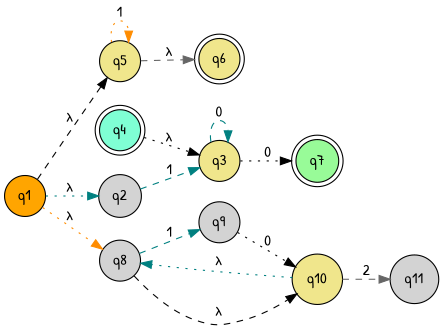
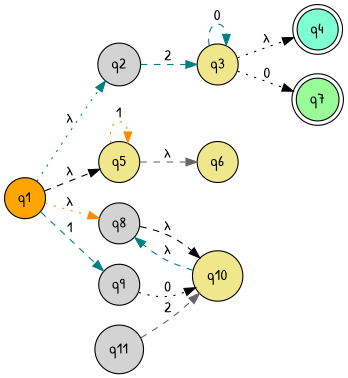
node "q6": shape doublecircle -> circle
edge "q4" -> "q3": reversed
edge "q2" -> "q3": label "1" -> "2"
edge "q8" -> "q9": now "q1" -> "q9"
edge "q10" -> "q8": style dotted -> dashed
edge "q10" -> "q11": reversed
